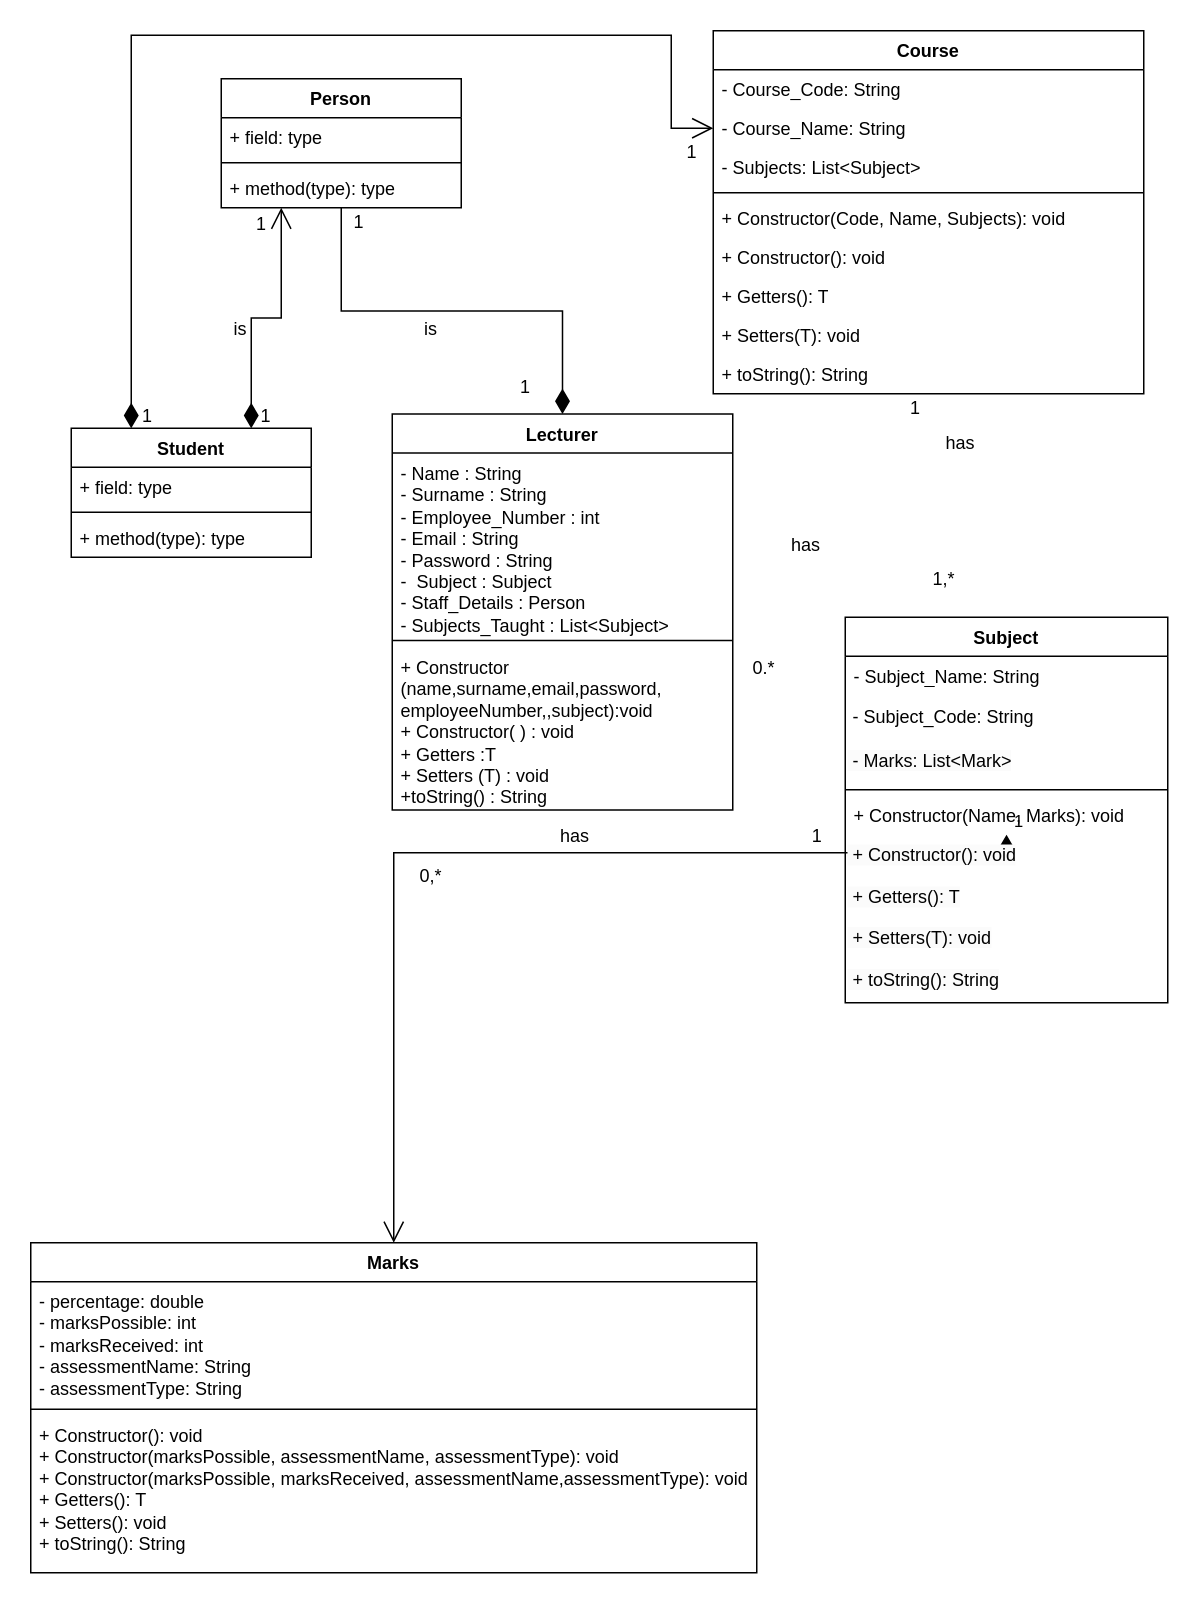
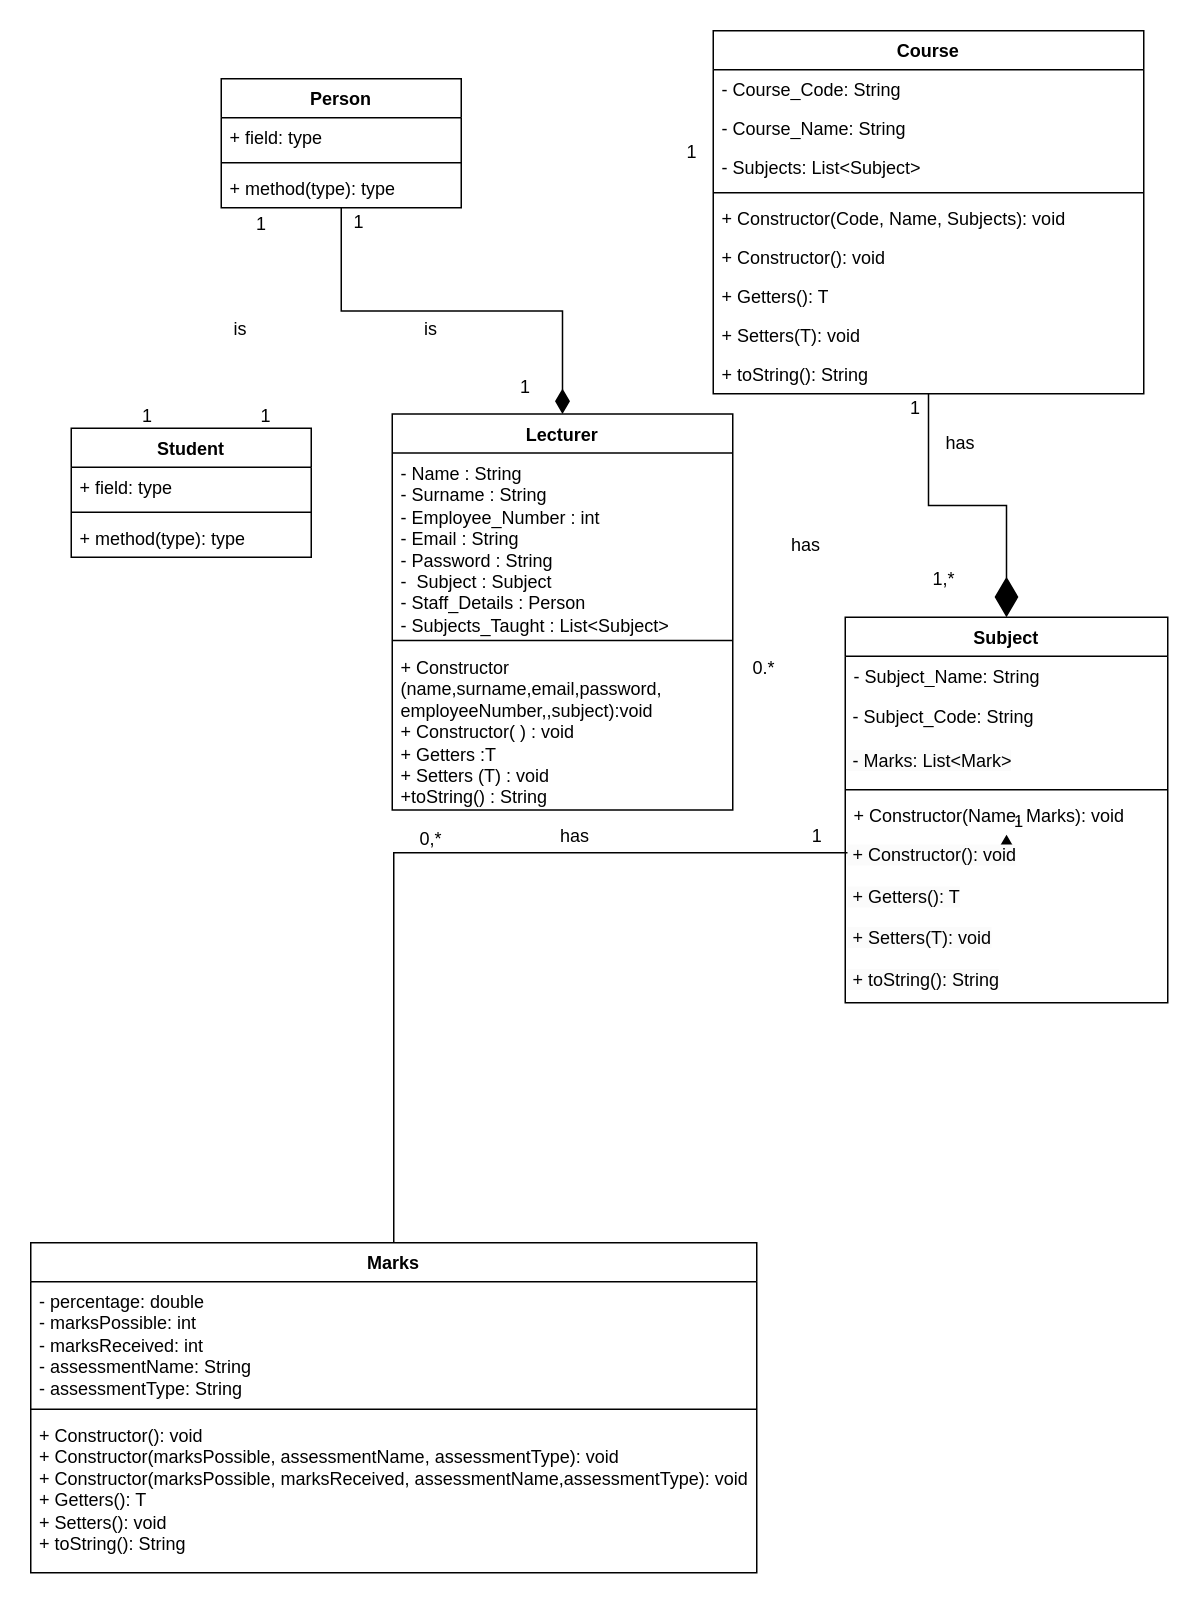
edge "- Course_Name: String" -- "Student": removed
edge "Person" -- "Student": removed
edge "Course" -> "Subject": added
node "0,*": moved (431, 877) -> (431, 839)
edge "+ Constructor(Name, Marks): void" -- "Marks": arrowhead open -> none
